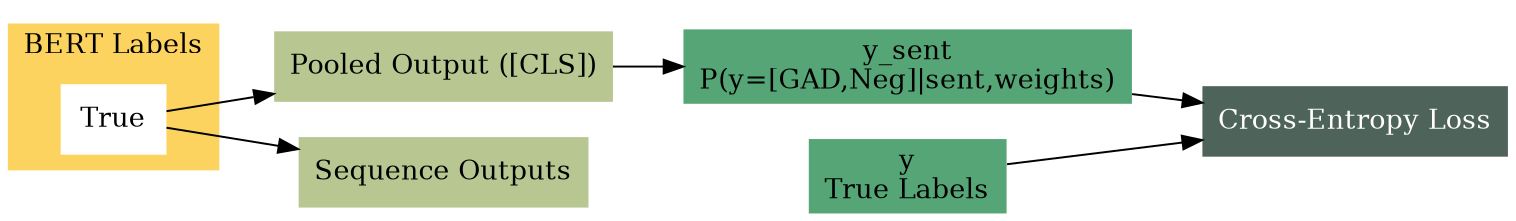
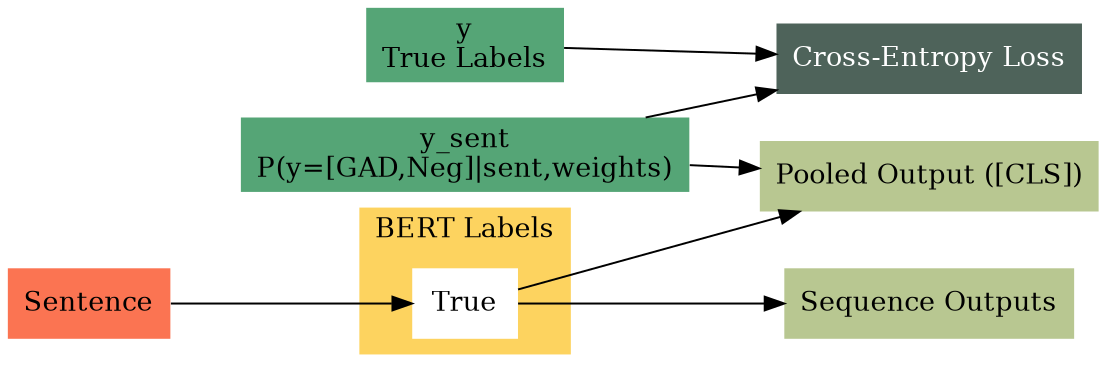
edge "Pooled Output ([CLS])" -> "y_sent P(y=[GAD,Neg]|sent,weights)": reversed
node "Sentence": added
